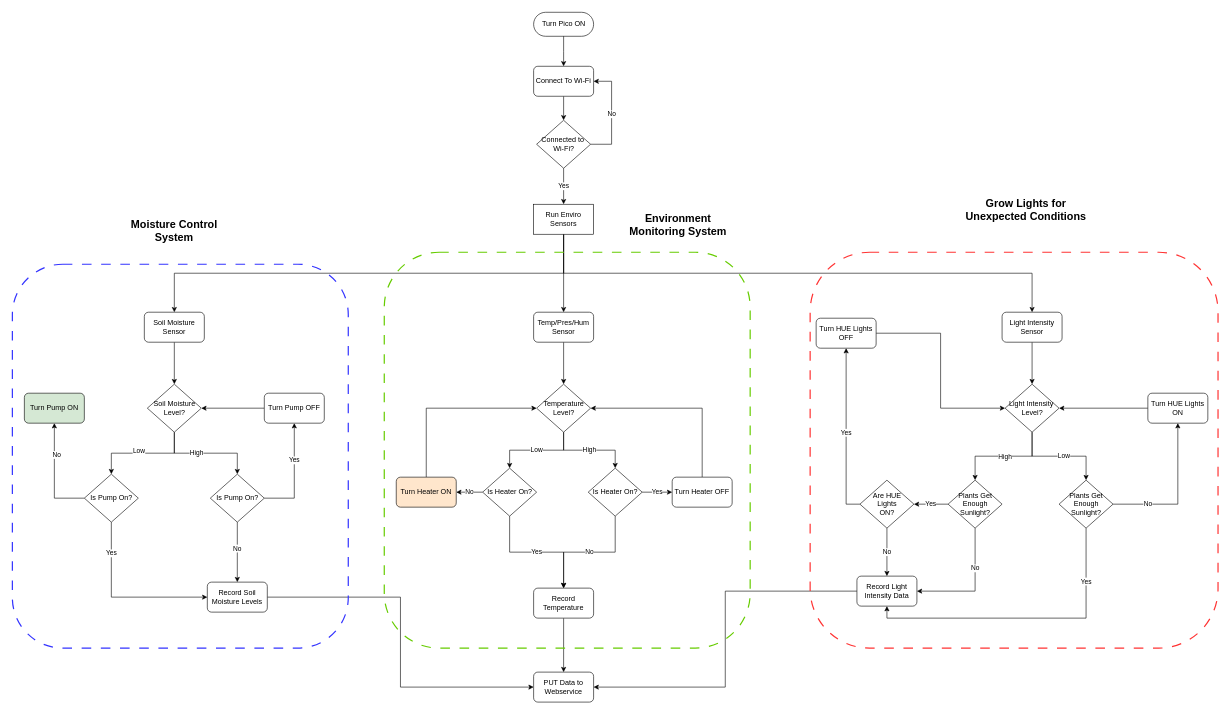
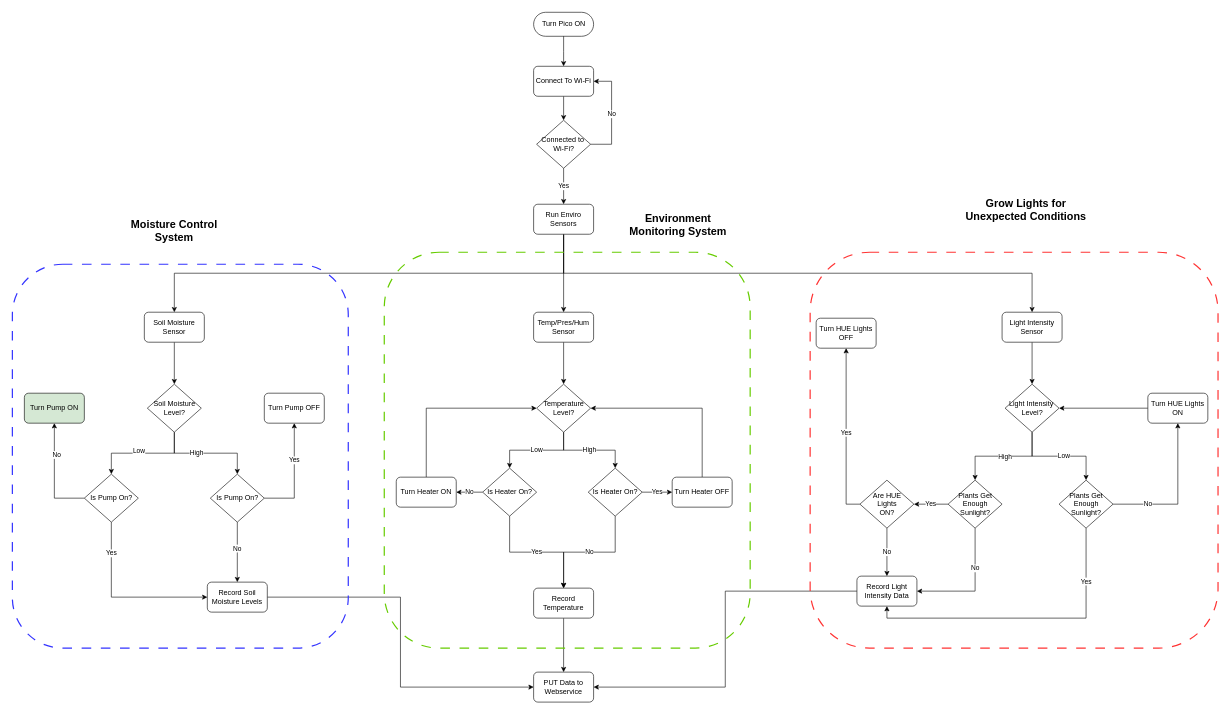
node "Run Enviro Sensors": shape rectangle -> rounded rectangle
edge "Turn HUE Lights OFF" -> "Light Intensity Level?": removed
edge "Turn Pump OFF" -> "Soil Moisture Level?": removed
node "Turn Heater ON": fillcolor #ffe6cc -> #ffffff
